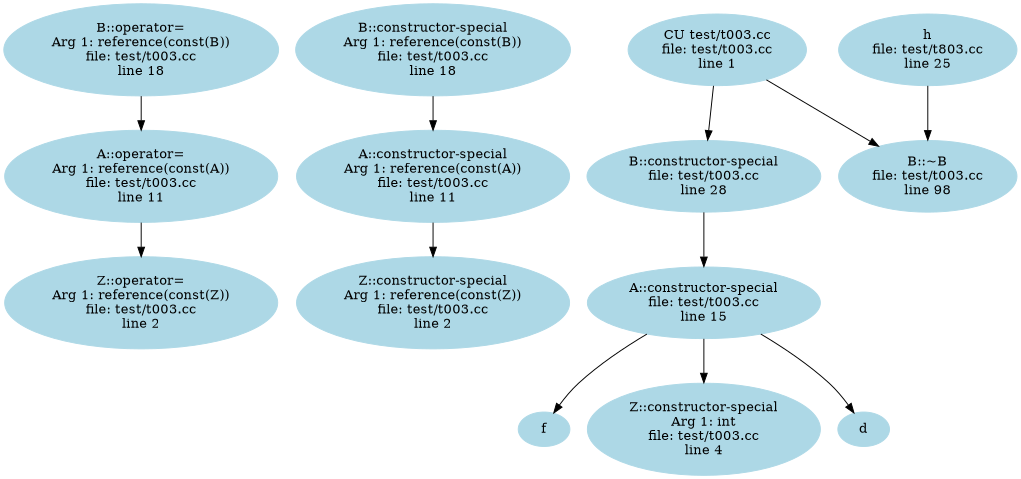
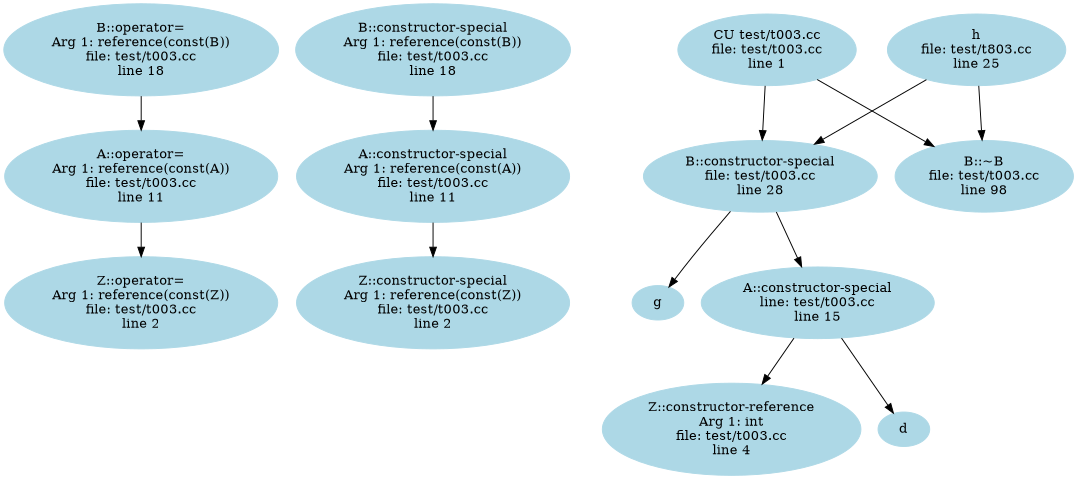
edge "h file: test/t803.cc line 25" -> "B::constructor-special file: test/t003.cc line 28": added
node "g": added
node "A::constructor-special file: test/t003.cc line 15": label "A::constructor-special file: test/t003.cc line 15" -> "A::constructor-special line: test/t003.cc line 15"
node "f": removed
node "Z::constructor-special Arg 1: int file: test/t003.cc line 4": label "Z::constructor-special Arg 1: int file: test/t003.cc line 4" -> "Z::constructor-reference Arg 1: int file: test/t003.cc line 4"
